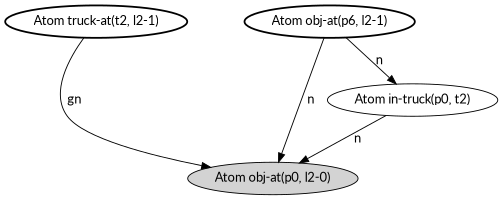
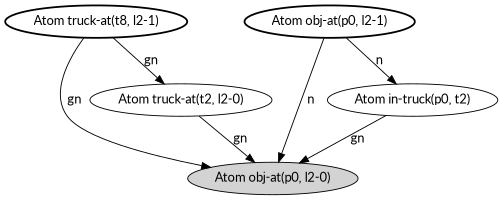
node "Atom truck-at(t2, l2-1)": label "Atom truck-at(t2, l2-1)" -> "Atom truck-at(t8, l2-1)"
node "Atom obj-at(p6, l2-1)": label "Atom obj-at(p6, l2-1)" -> "Atom obj-at(p0, l2-1)"
node "Atom truck-at(t2, l2-0)": added
edge "Atom in-truck(p0, t2)" -> "Atom obj-at(p0, l2-0)": label "n" -> "gn"
